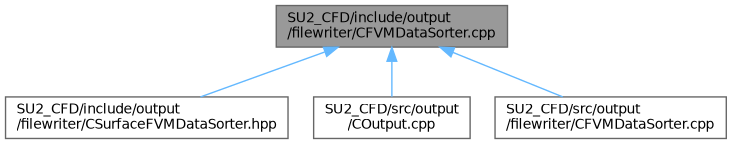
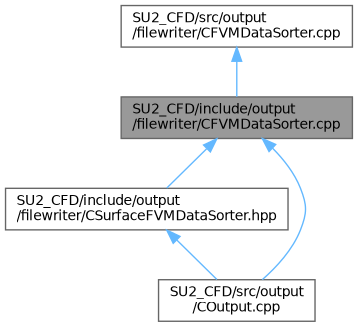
edge "SU2_CFD/src/output /filewriter/CFVMDataSorter.cpp" -> "SU2_CFD/include/output /filewriter/CFVMDataSorter.cpp": reversed
edge "SU2_CFD/src/output /COutput.cpp" -> "SU2_CFD/include/output /filewriter/CSurfaceFVMDataSorter.hpp": added
